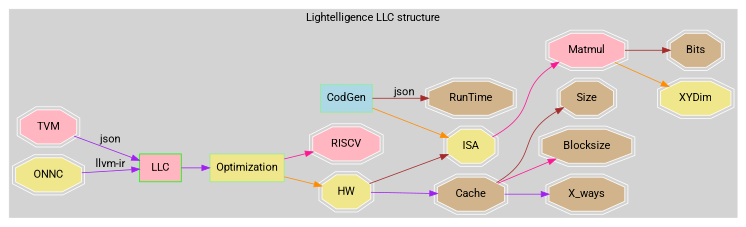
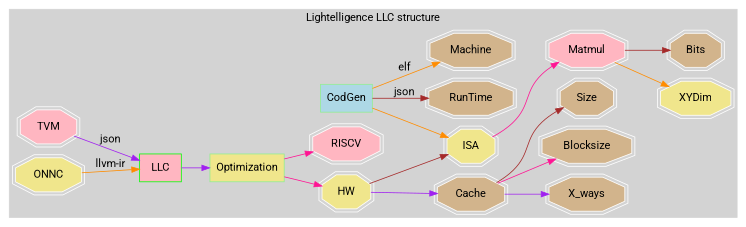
node "Machine": added
edge "ONNC" -> "LLC": color purple -> darkorange
edge "Optimization" -> "HW": color darkorange -> deeppink
